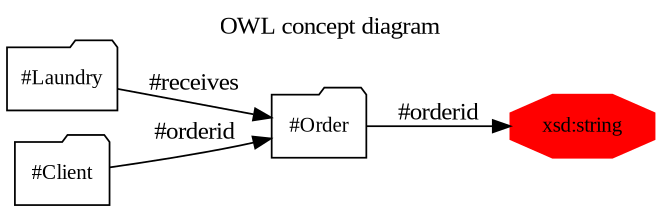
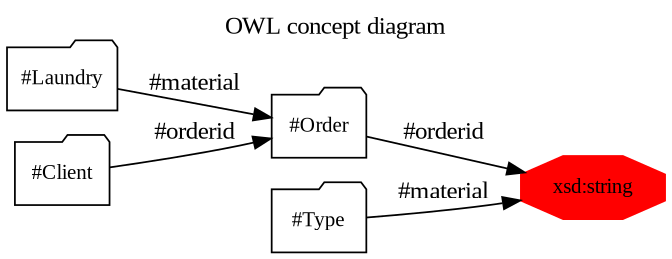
edge "#Laundry" -> "#Order": label "#receives" -> "#material"
node "#Type": added
